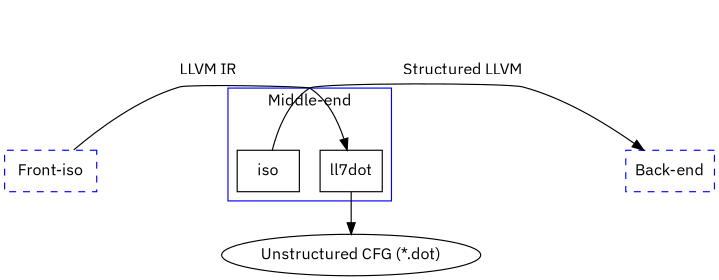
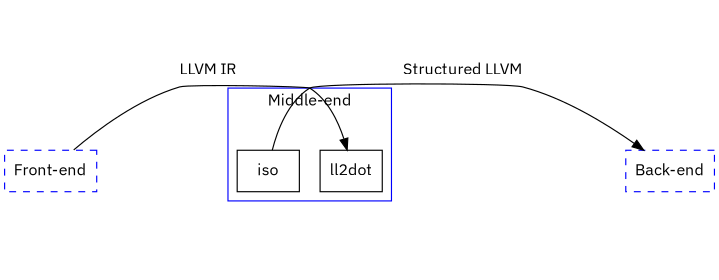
node "Front-iso": label "Front-iso" -> "Front-end"
node "ll7dot": label "ll7dot" -> "ll2dot"
node "Unstructured CFG (*.dot)": removed
